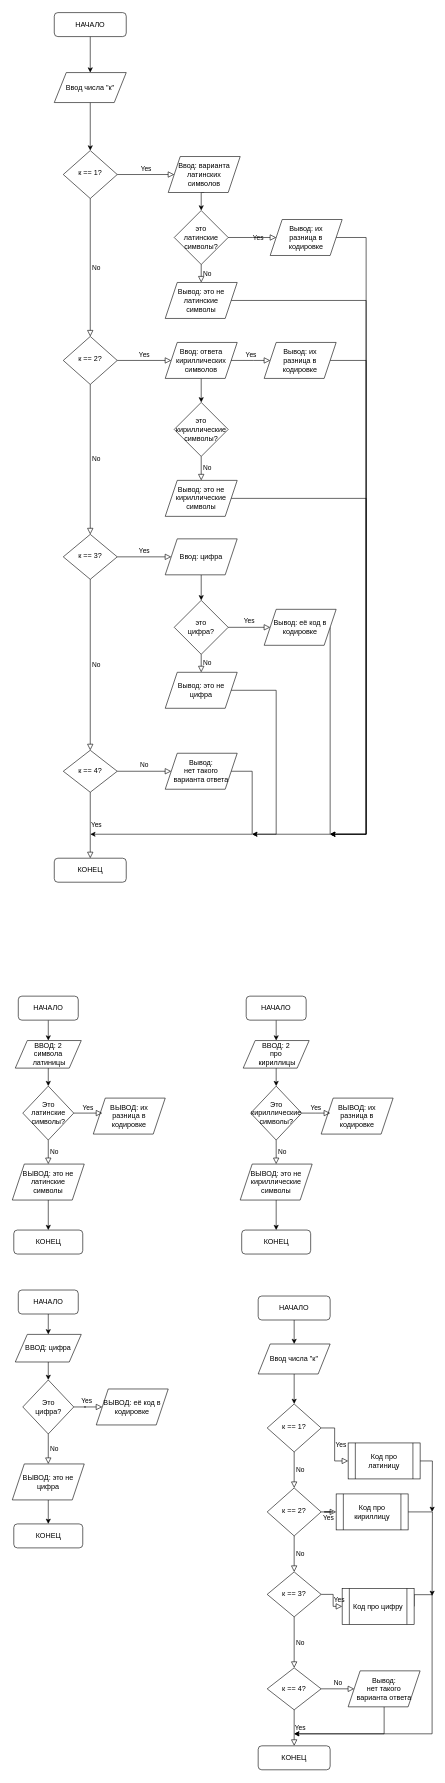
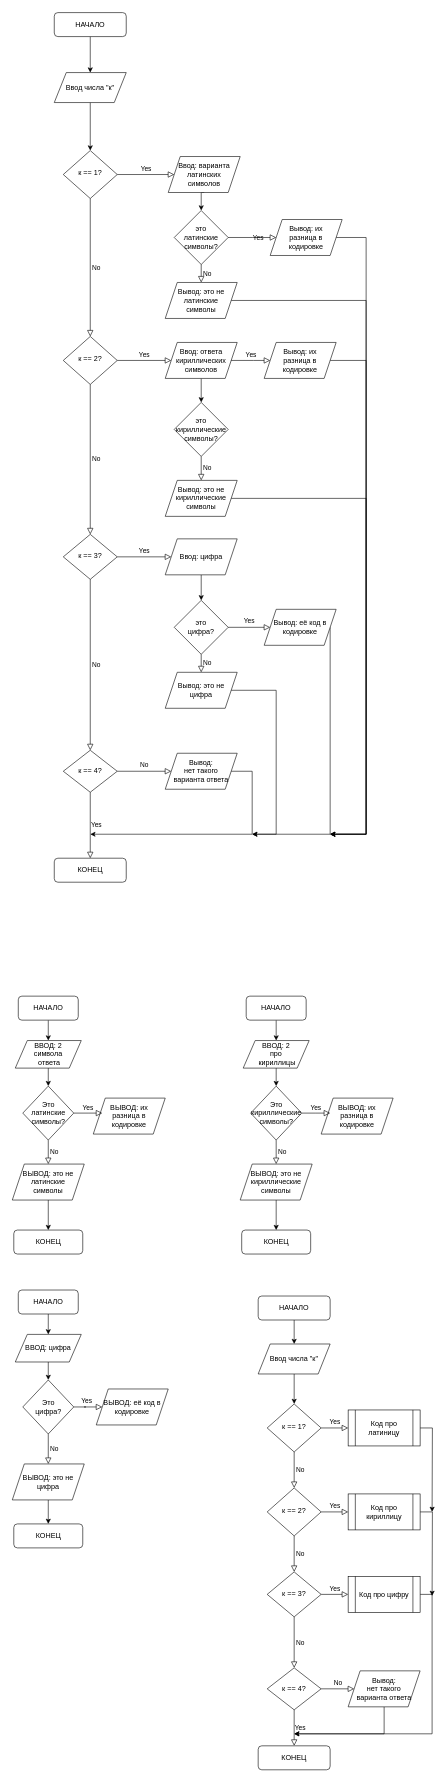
node "ВВОД: 2 символа латиницы": label "ВВОД: 2 символа латиницы" -> "ВВОД: 2 символа ответа"
node "Код про латиницу": moved (384, 1461) -> (384, 1428)
node "Код про кириллицу": moved (372, 1512) -> (384, 1512)
node "Код про цифру": moved (378, 1607) -> (384, 1595)
